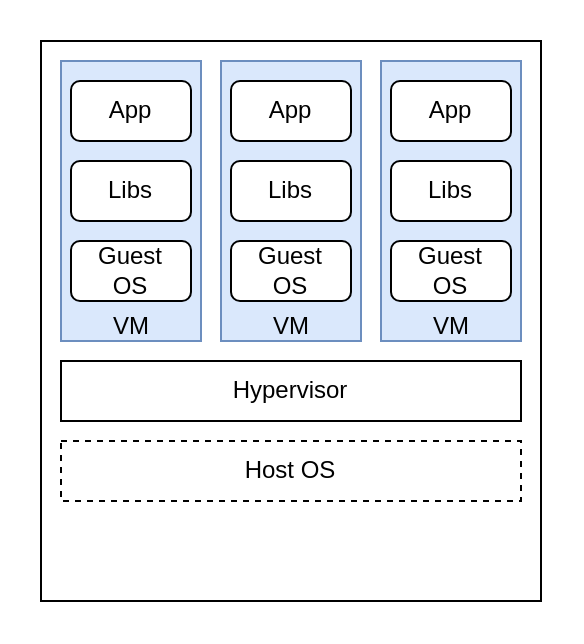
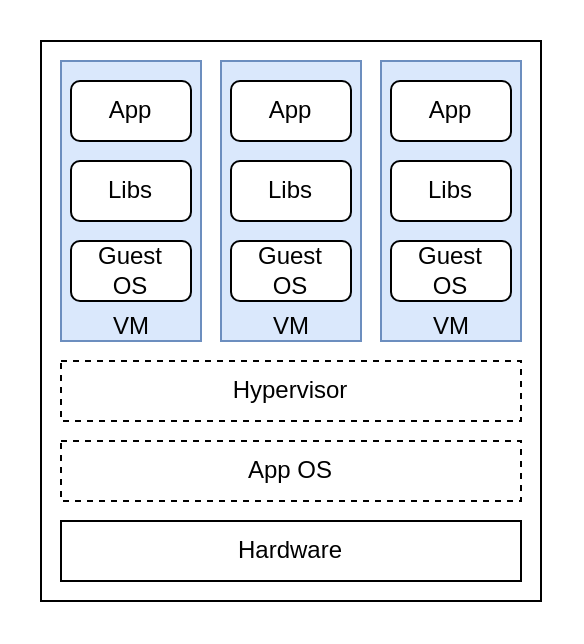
node "Hypervisor": style solid -> dashed
node "Host OS": label "Host OS" -> "App OS"
node "Hardware": added
